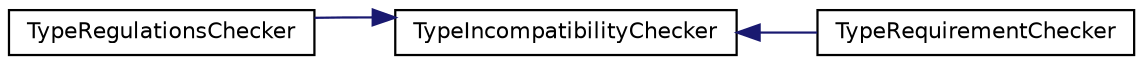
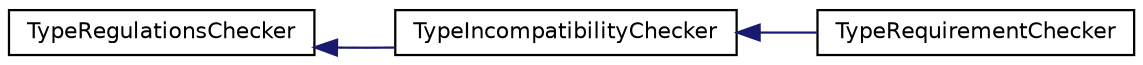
edge "TypeRegulationsChecker" -> "TypeIncompatibilityChecker": reversed
